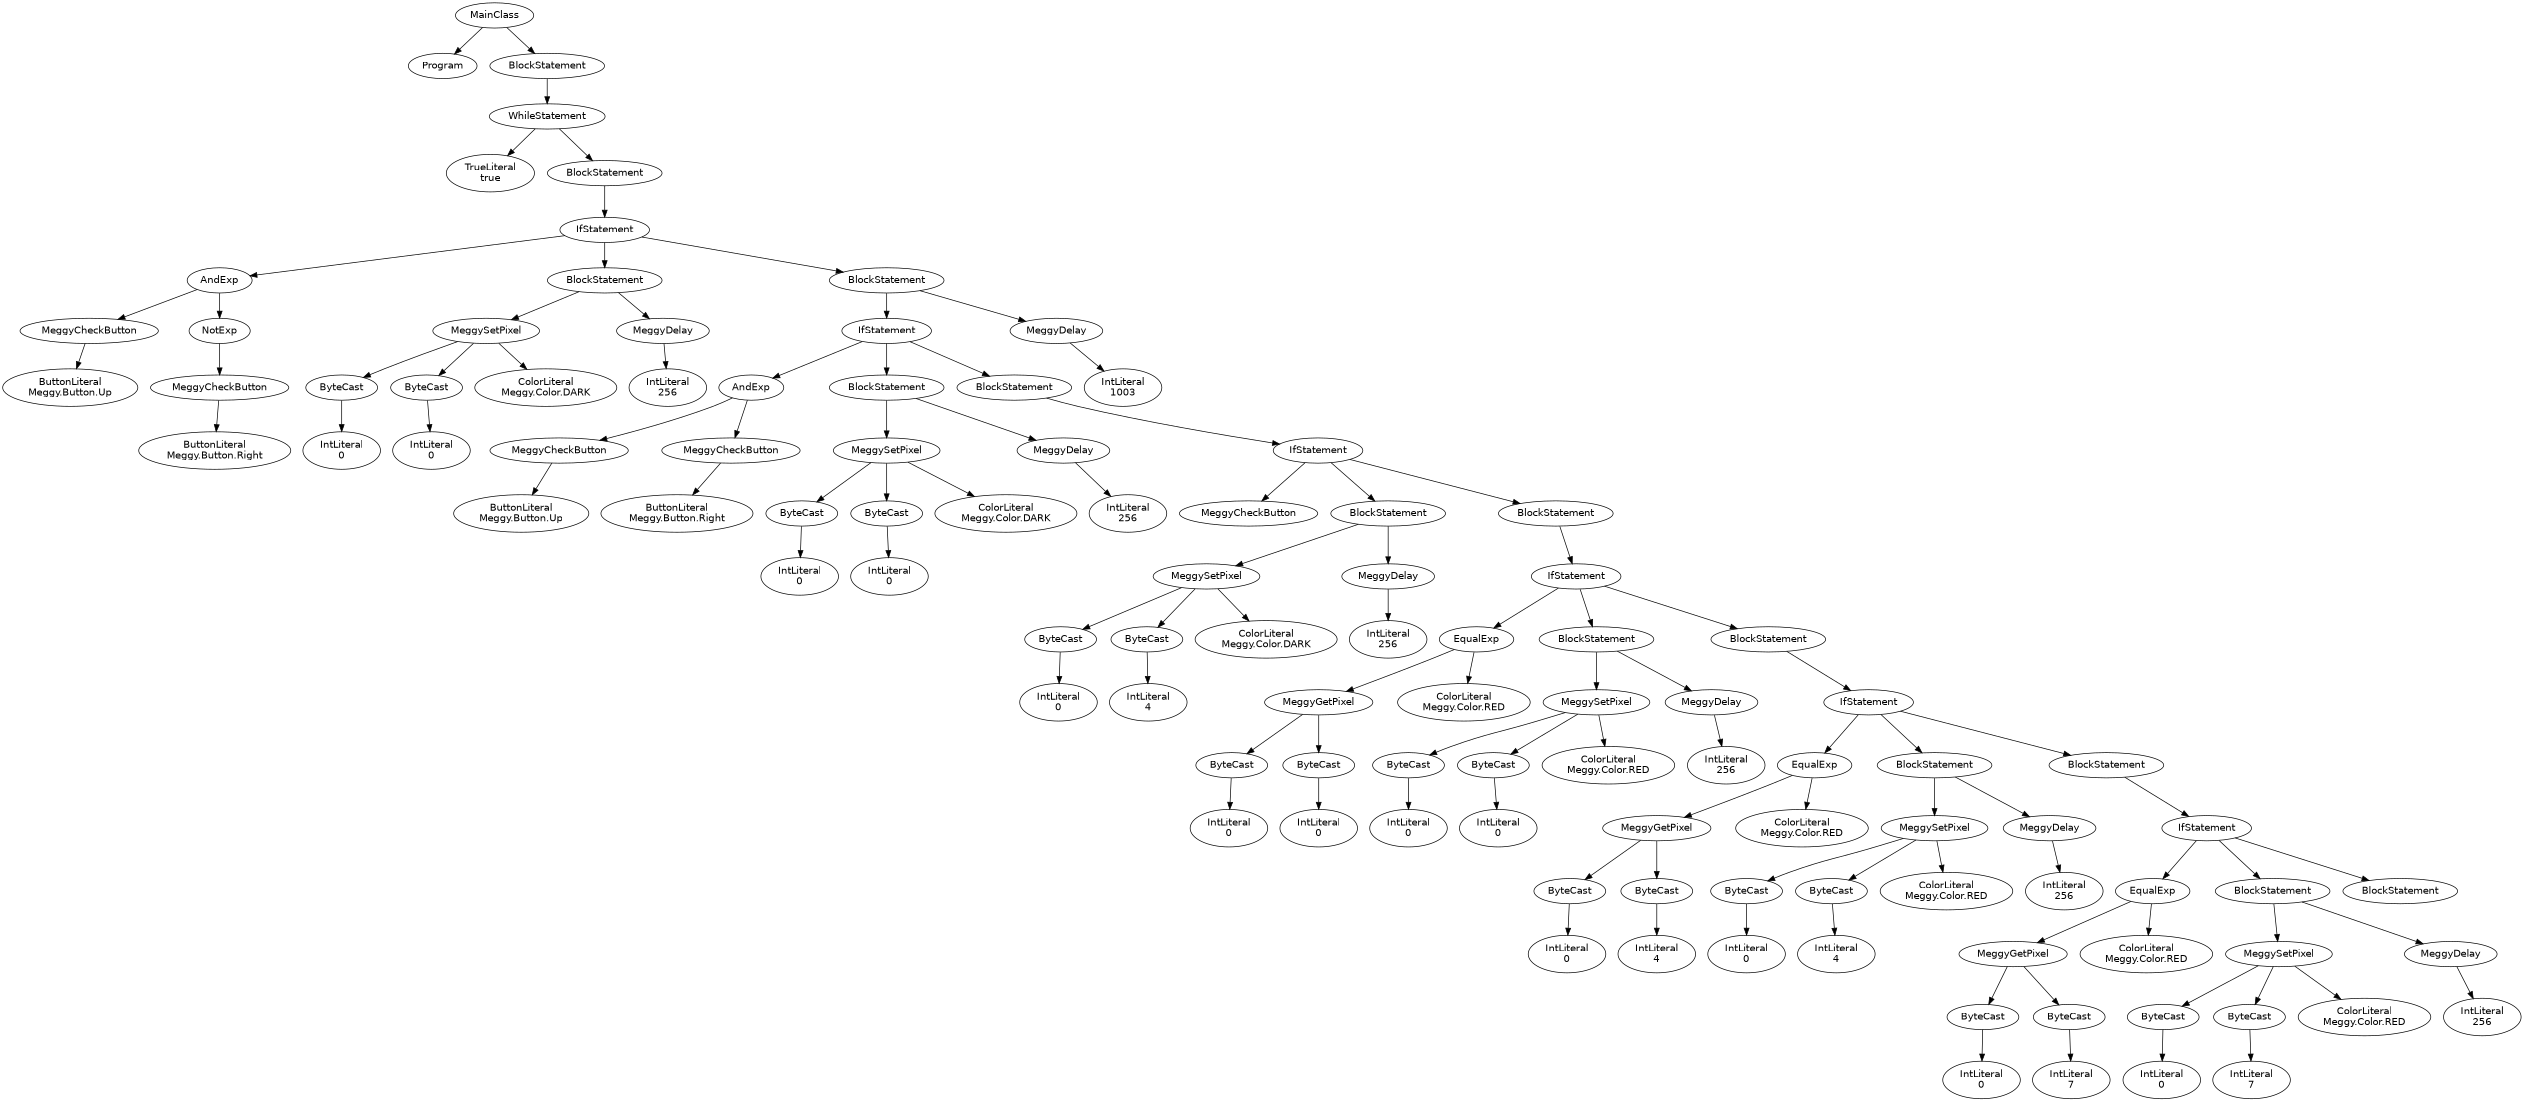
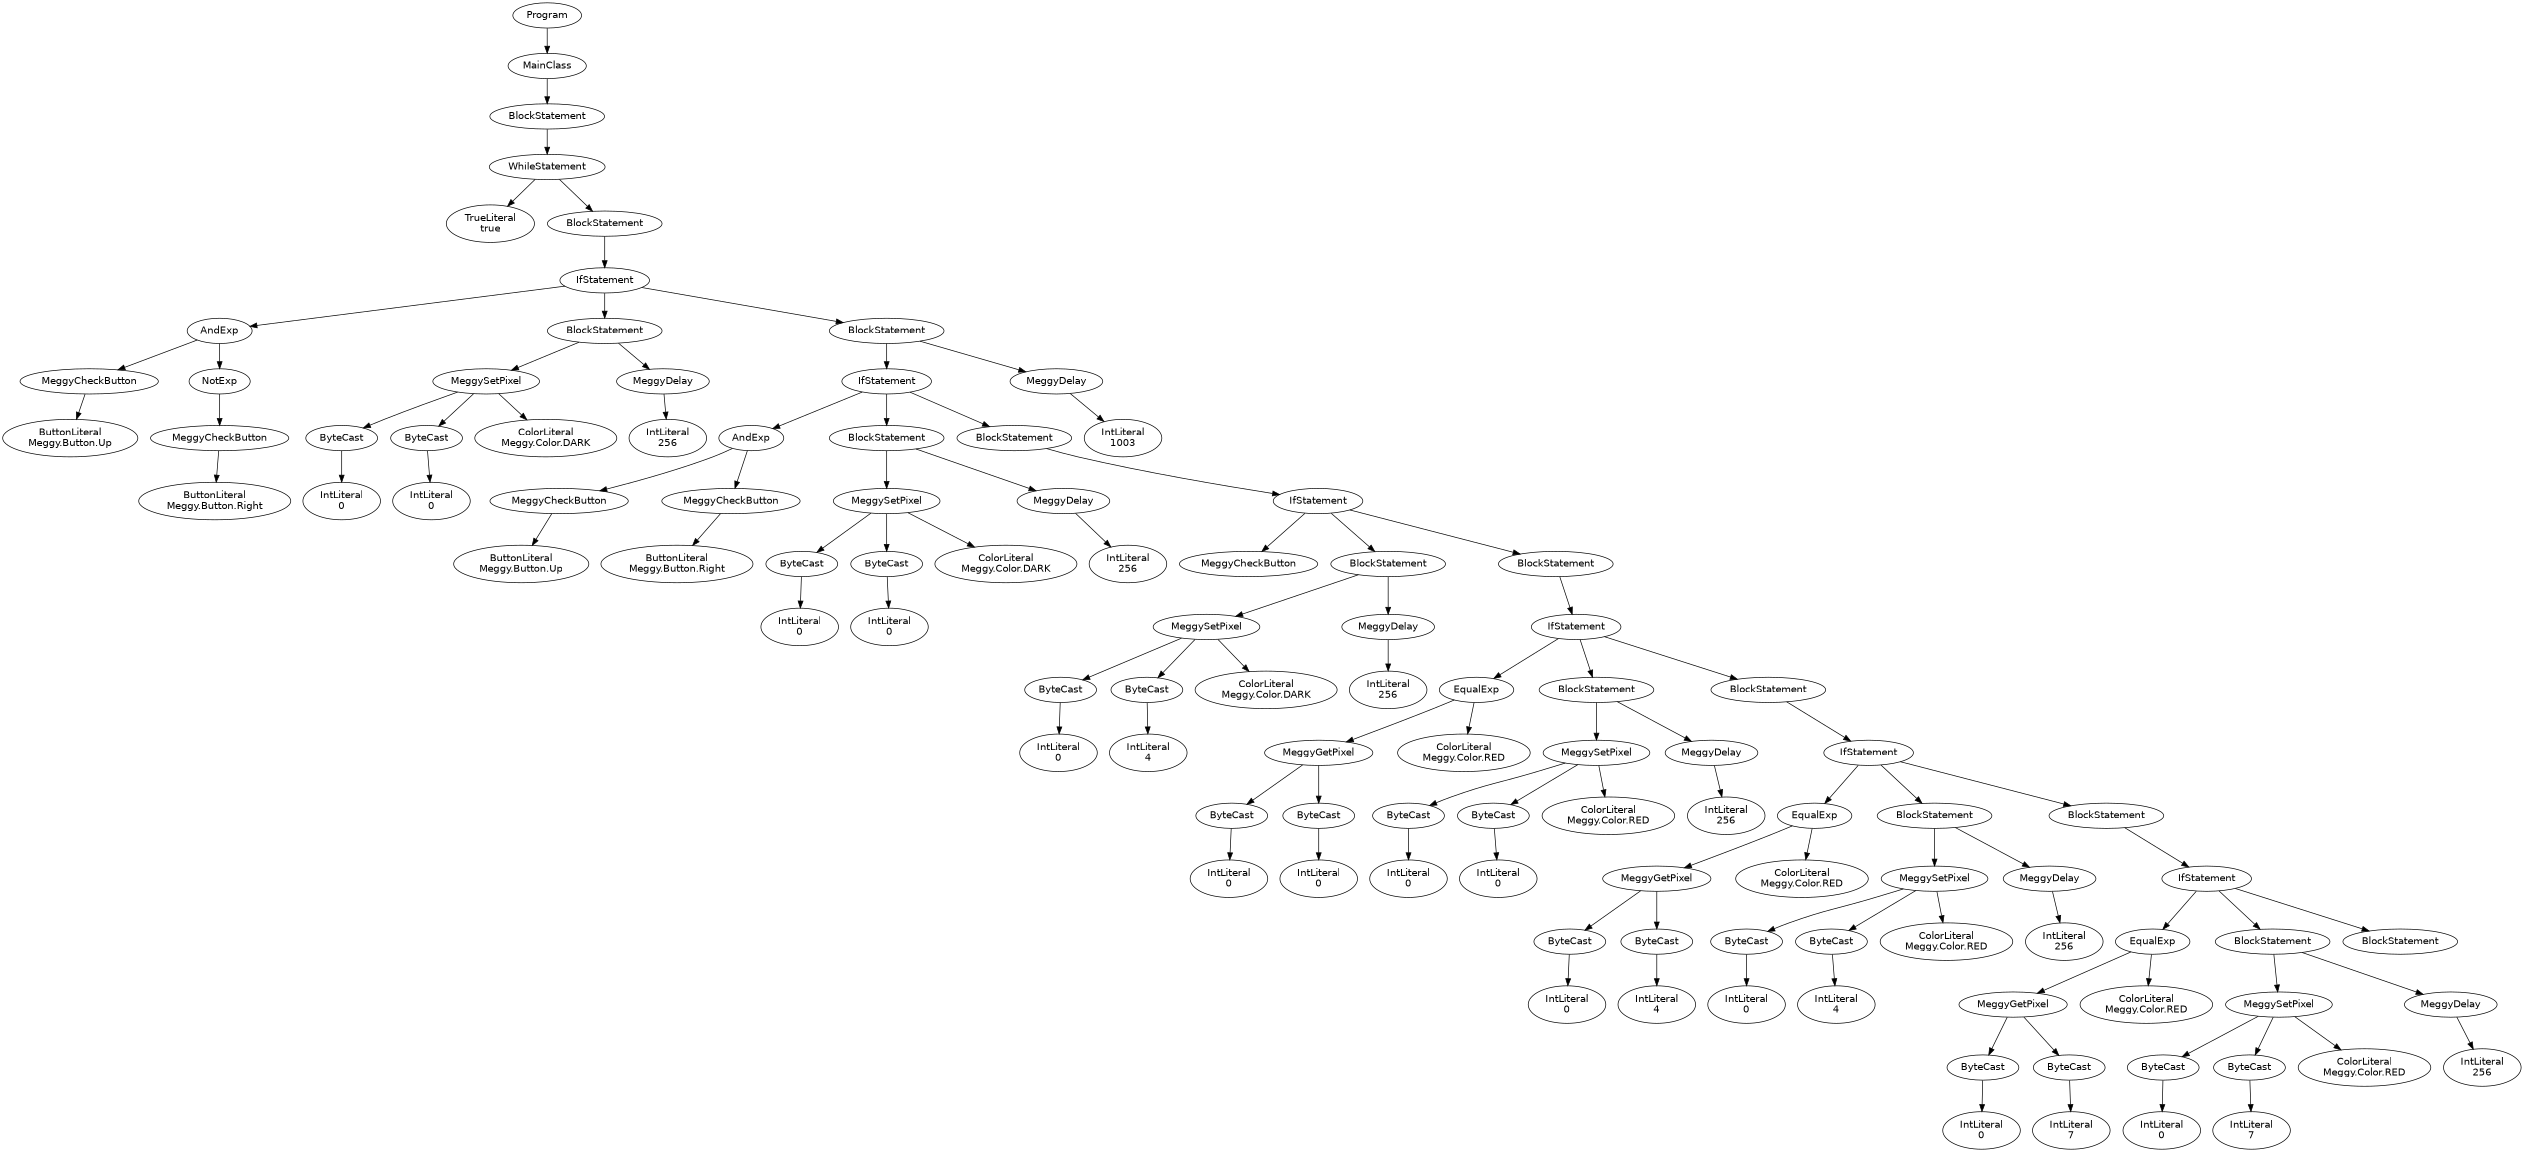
edge "MainClass" -> "Program": reversed
